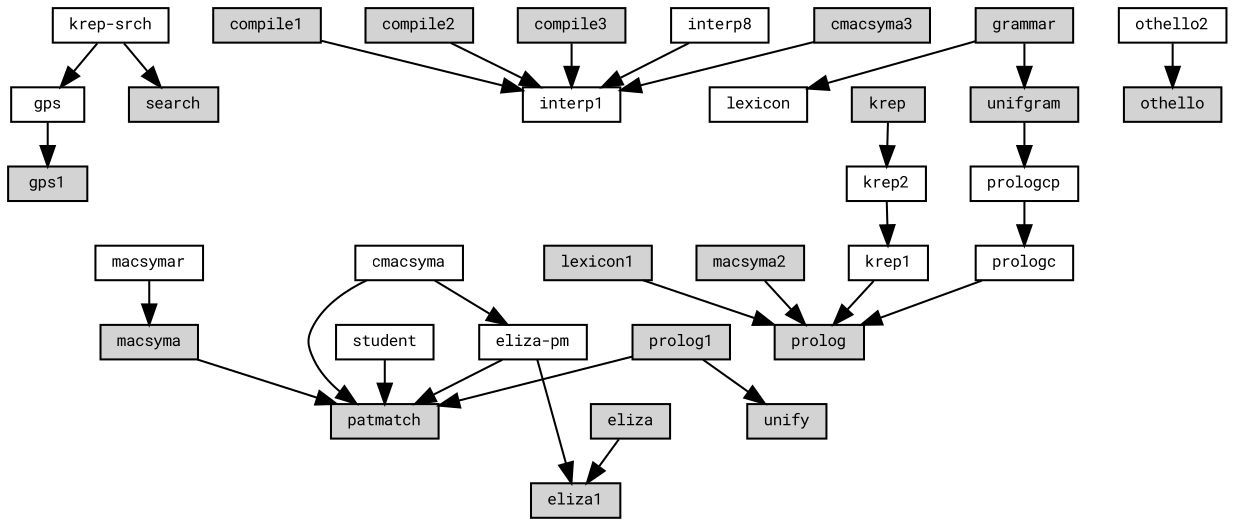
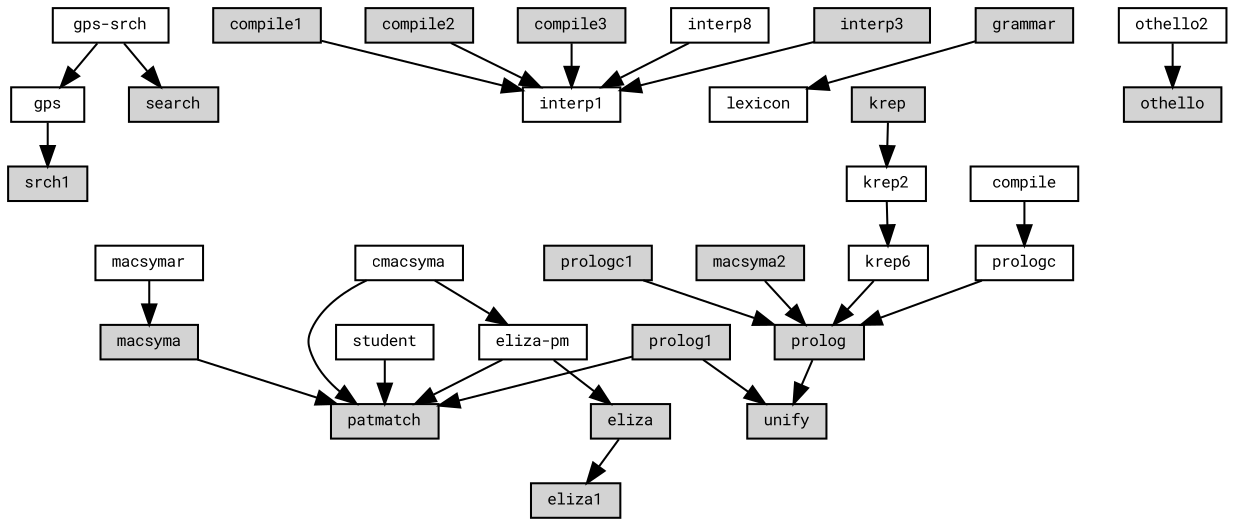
node "krep-srch": label "krep-srch" -> "gps-srch"
node "cmacsyma3": label "cmacsyma3" -> "interp3"
node "unifgram": removed
node "gps1": label "gps1" -> "srch1"
node "prologcp": label "prologcp" -> "compile"
node "lexicon1": label "lexicon1" -> "prologc1"
node "krep1": label "krep1" -> "krep6"
edge "prolog" -> "unify": added
edge "eliza-pm" -> "eliza1": now "eliza-pm" -> "eliza"
